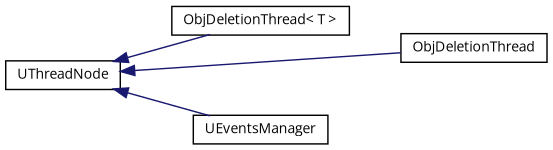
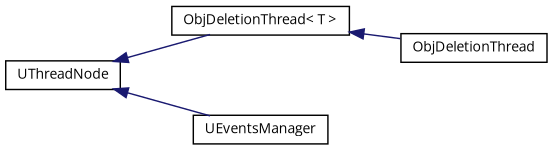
edge "ObjDeletionThread" -> "UThreadNode": now "ObjDeletionThread" -> "ObjDeletionThread< T >"
